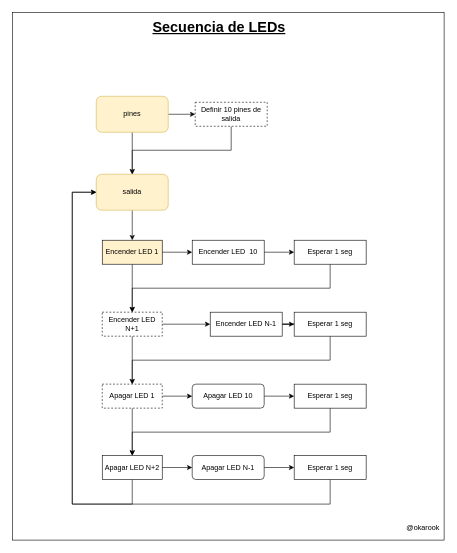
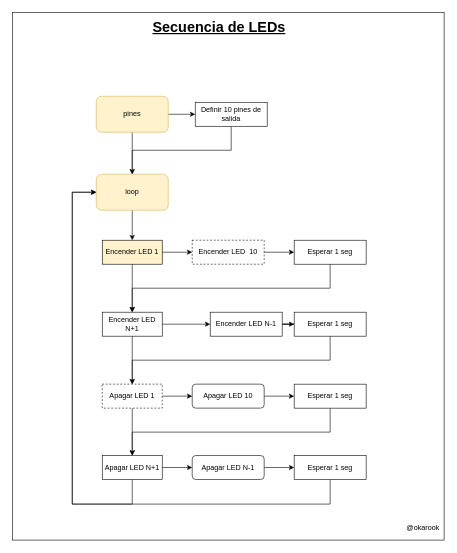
node "Definir 10 pines de salida": style dashed -> solid
node "salida": label "salida" -> "loop"
node "Encender LED 10": style solid -> dashed
node "Encender LED N+1": style dashed -> solid
node "Apagar LED N+2": label "Apagar LED N+2" -> "Apagar LED N+1"
